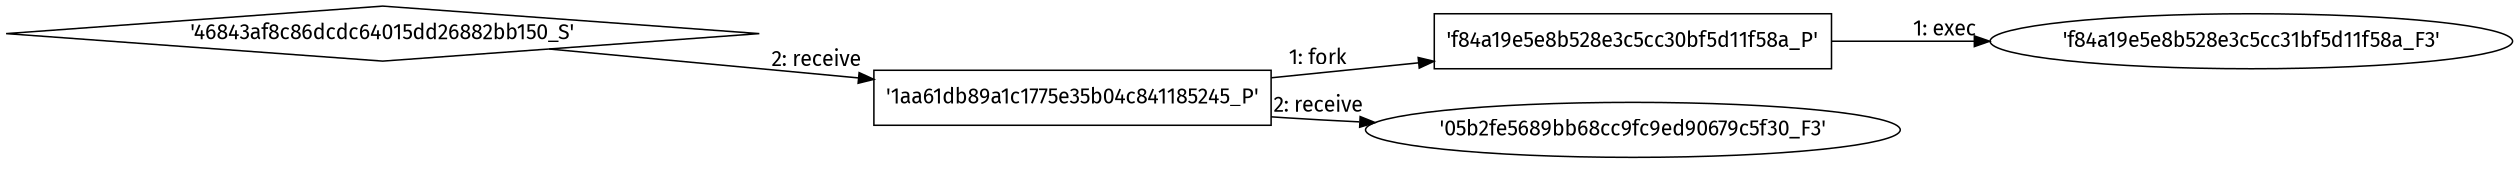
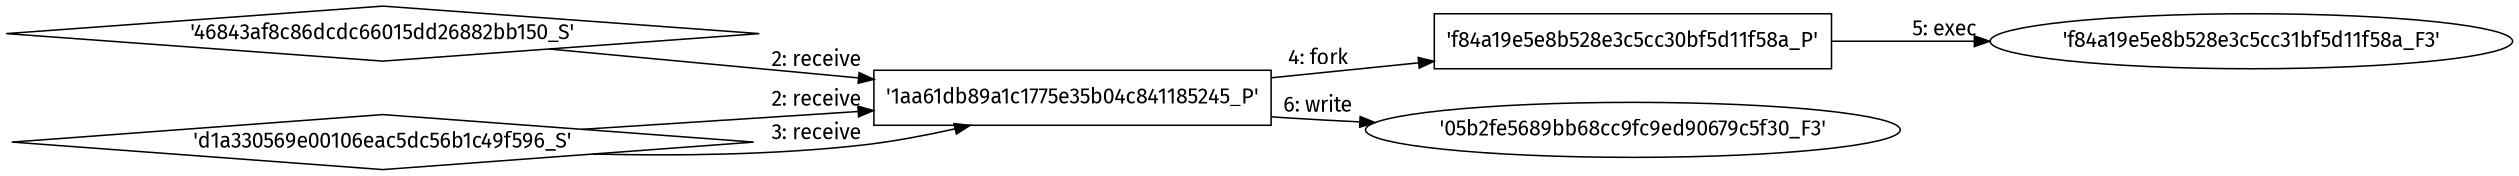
edge "'f84a19e5e8b528e3c5cc30bf5d11f58a_P'" -> "'f84a19e5e8b528e3c5cc31bf5d11f58a_F3'": label "1: exec" -> "5: exec"
node "'46843af8c86dcdc64015dd26882bb150_S'": label "'46843af8c86dcdc64015dd26882bb150_S'" -> "'46843af8c86dcdc66015dd26882bb150_S'"
edge "'1aa61db89a1c1775e35b04c841185245_P'" -> "'f84a19e5e8b528e3c5cc30bf5d11f58a_P'": label "1: fork" -> "4: fork"
edge "'1aa61db89a1c1775e35b04c841185245_P'" -> "'05b2fe5689bb68cc9fc9ed90679c5f30_F3'": label "2: receive" -> "6: write"
node "'d1a330569e00106eac5dc56b1c49f596_S'": added
